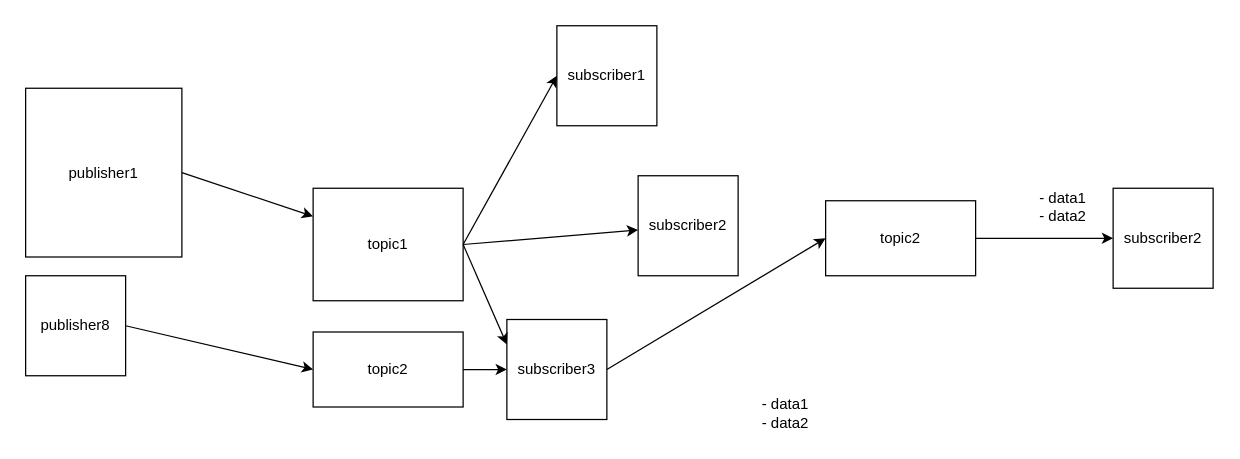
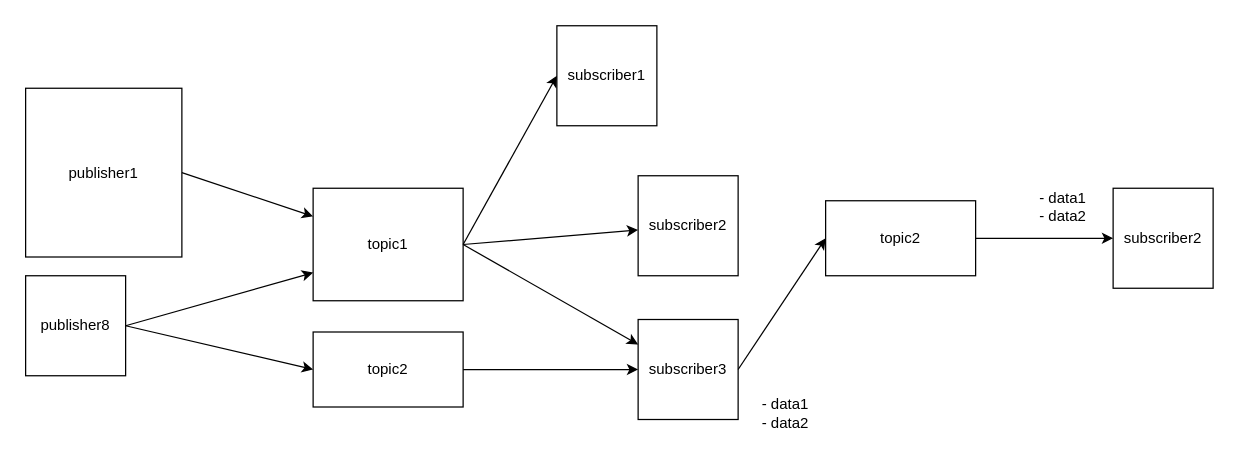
edge "publisher8" -> "topic1": added
node "subscriber3": moved (557, 369) -> (688, 369)
